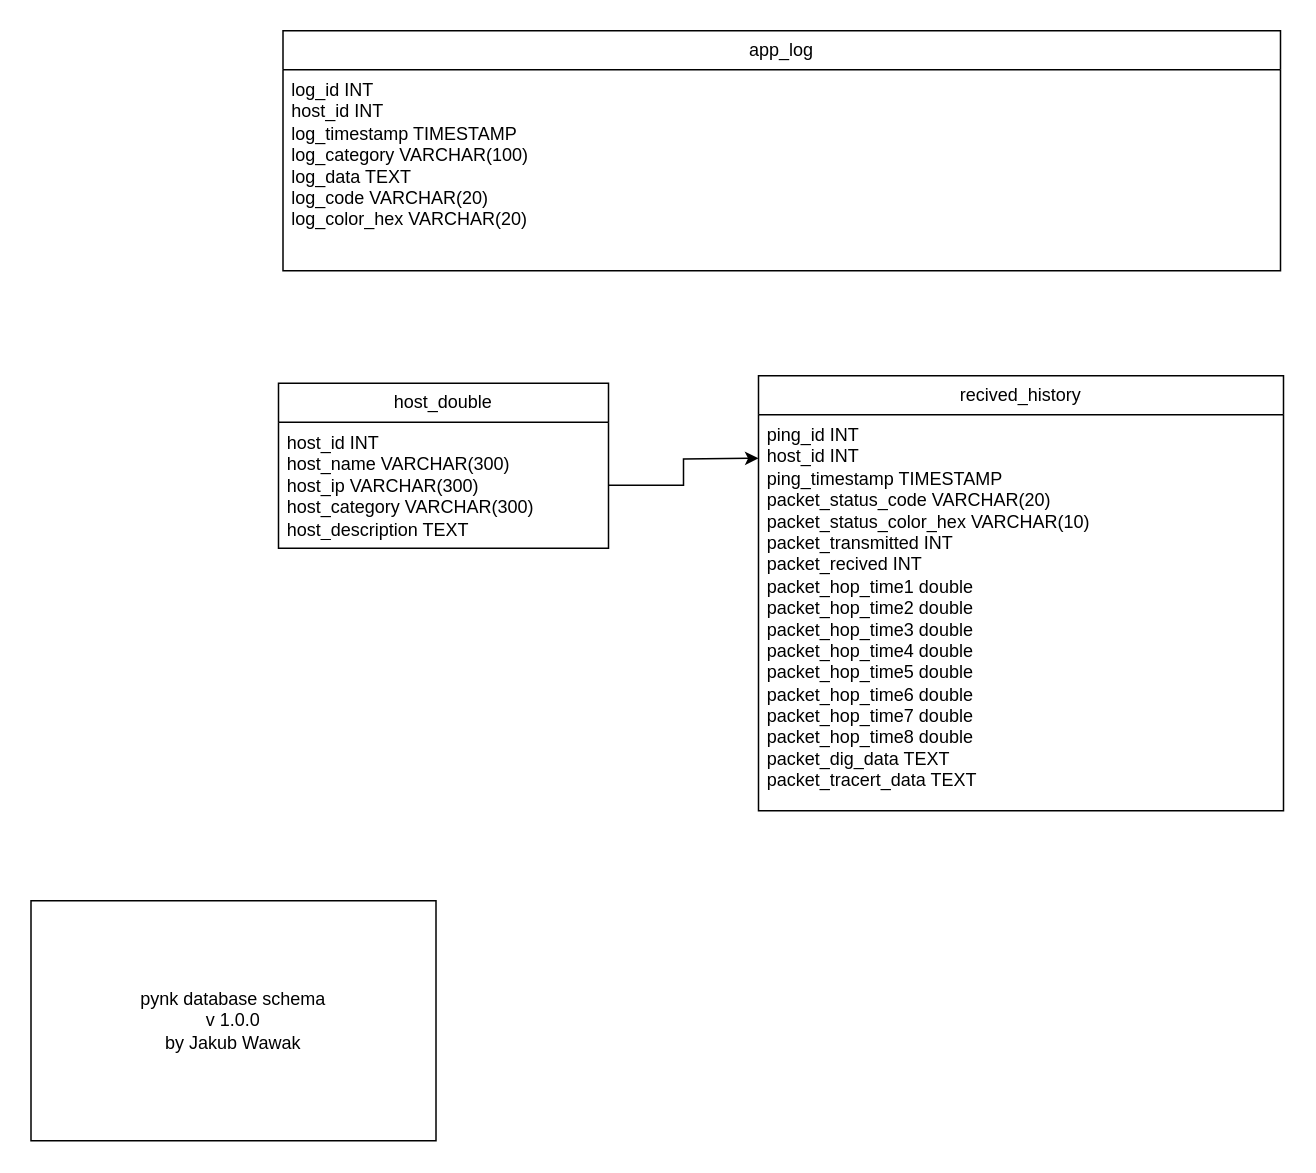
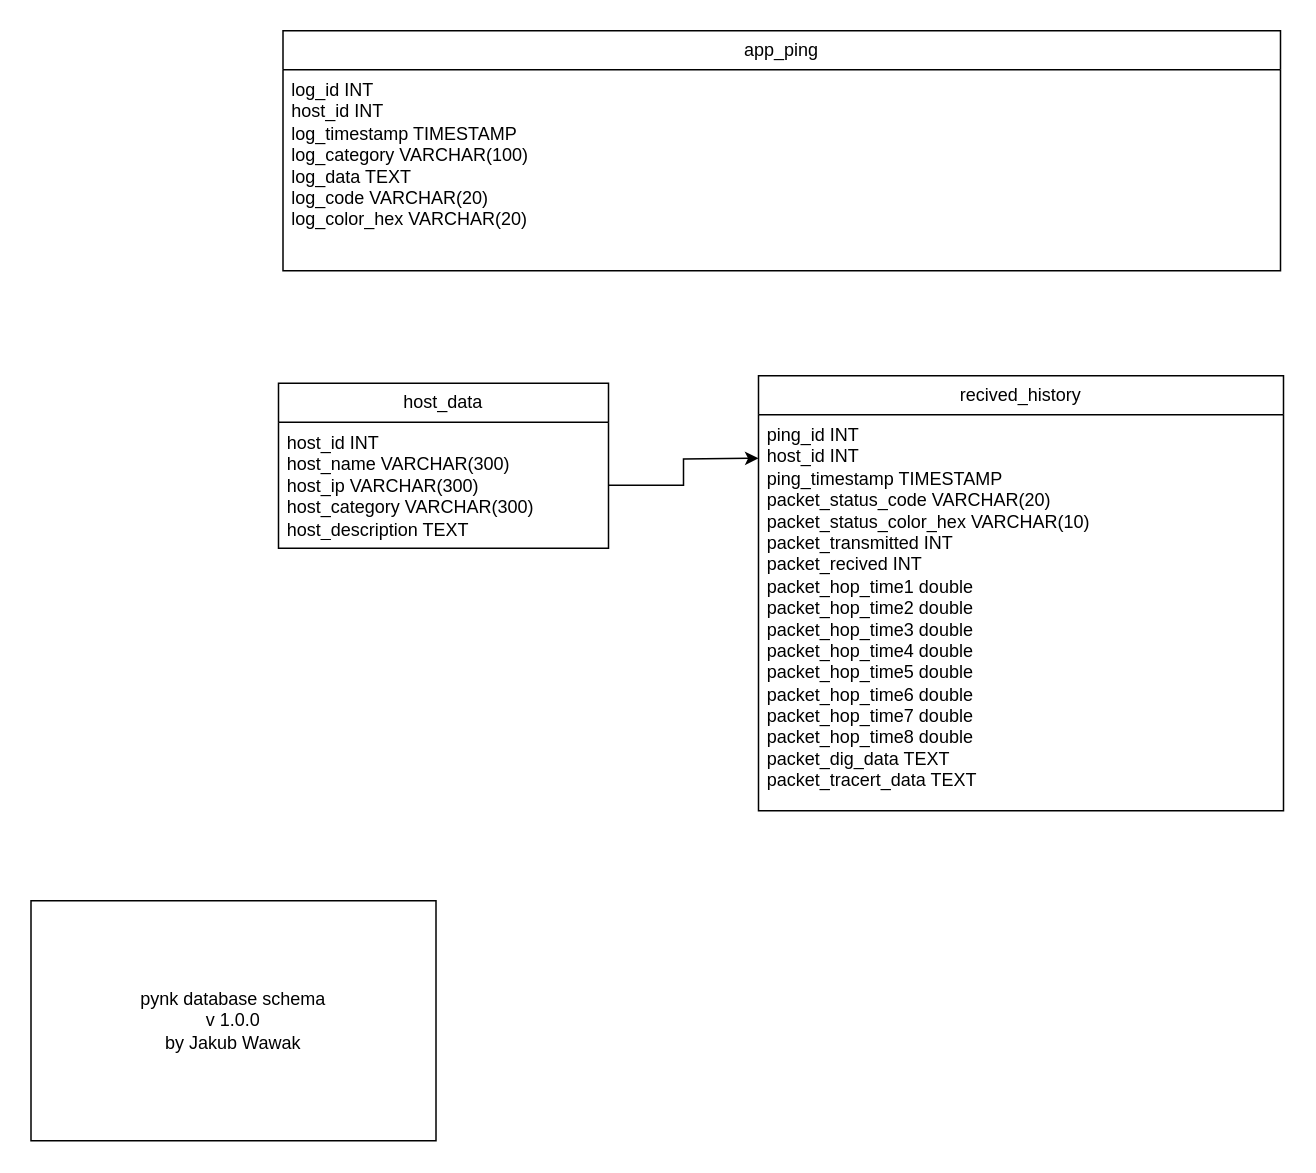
node "app_log": label "app_log" -> "app_ping"
node "host_double": label "host_double" -> "host_data"
